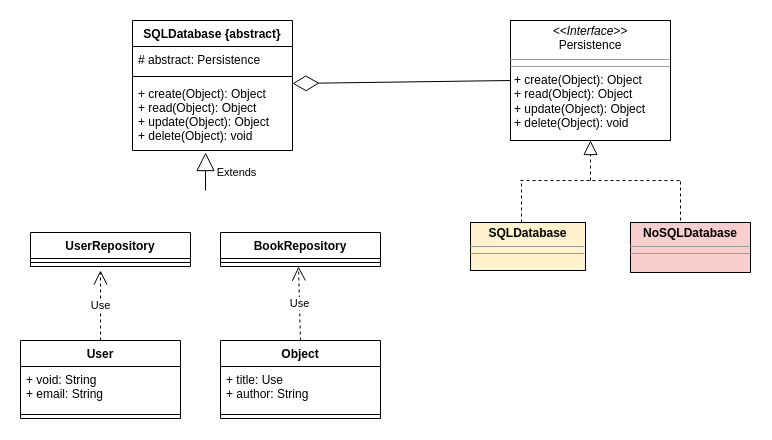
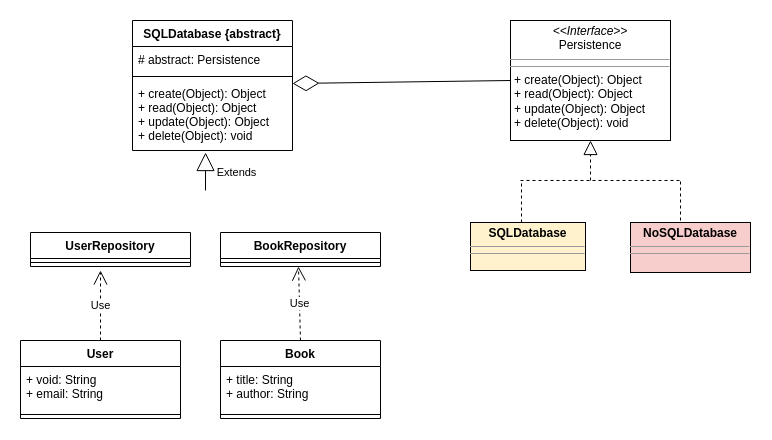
node "Object": label "Object" -> "Book"
node "+ title: Use + author: String": label "+ title: Use + author: String" -> "+ title: String + author: String"
